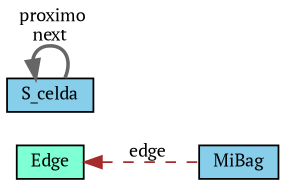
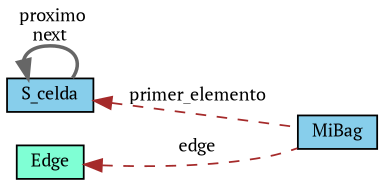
edge "MiBag" -> "S_celda": added, label "primer_elemento"
